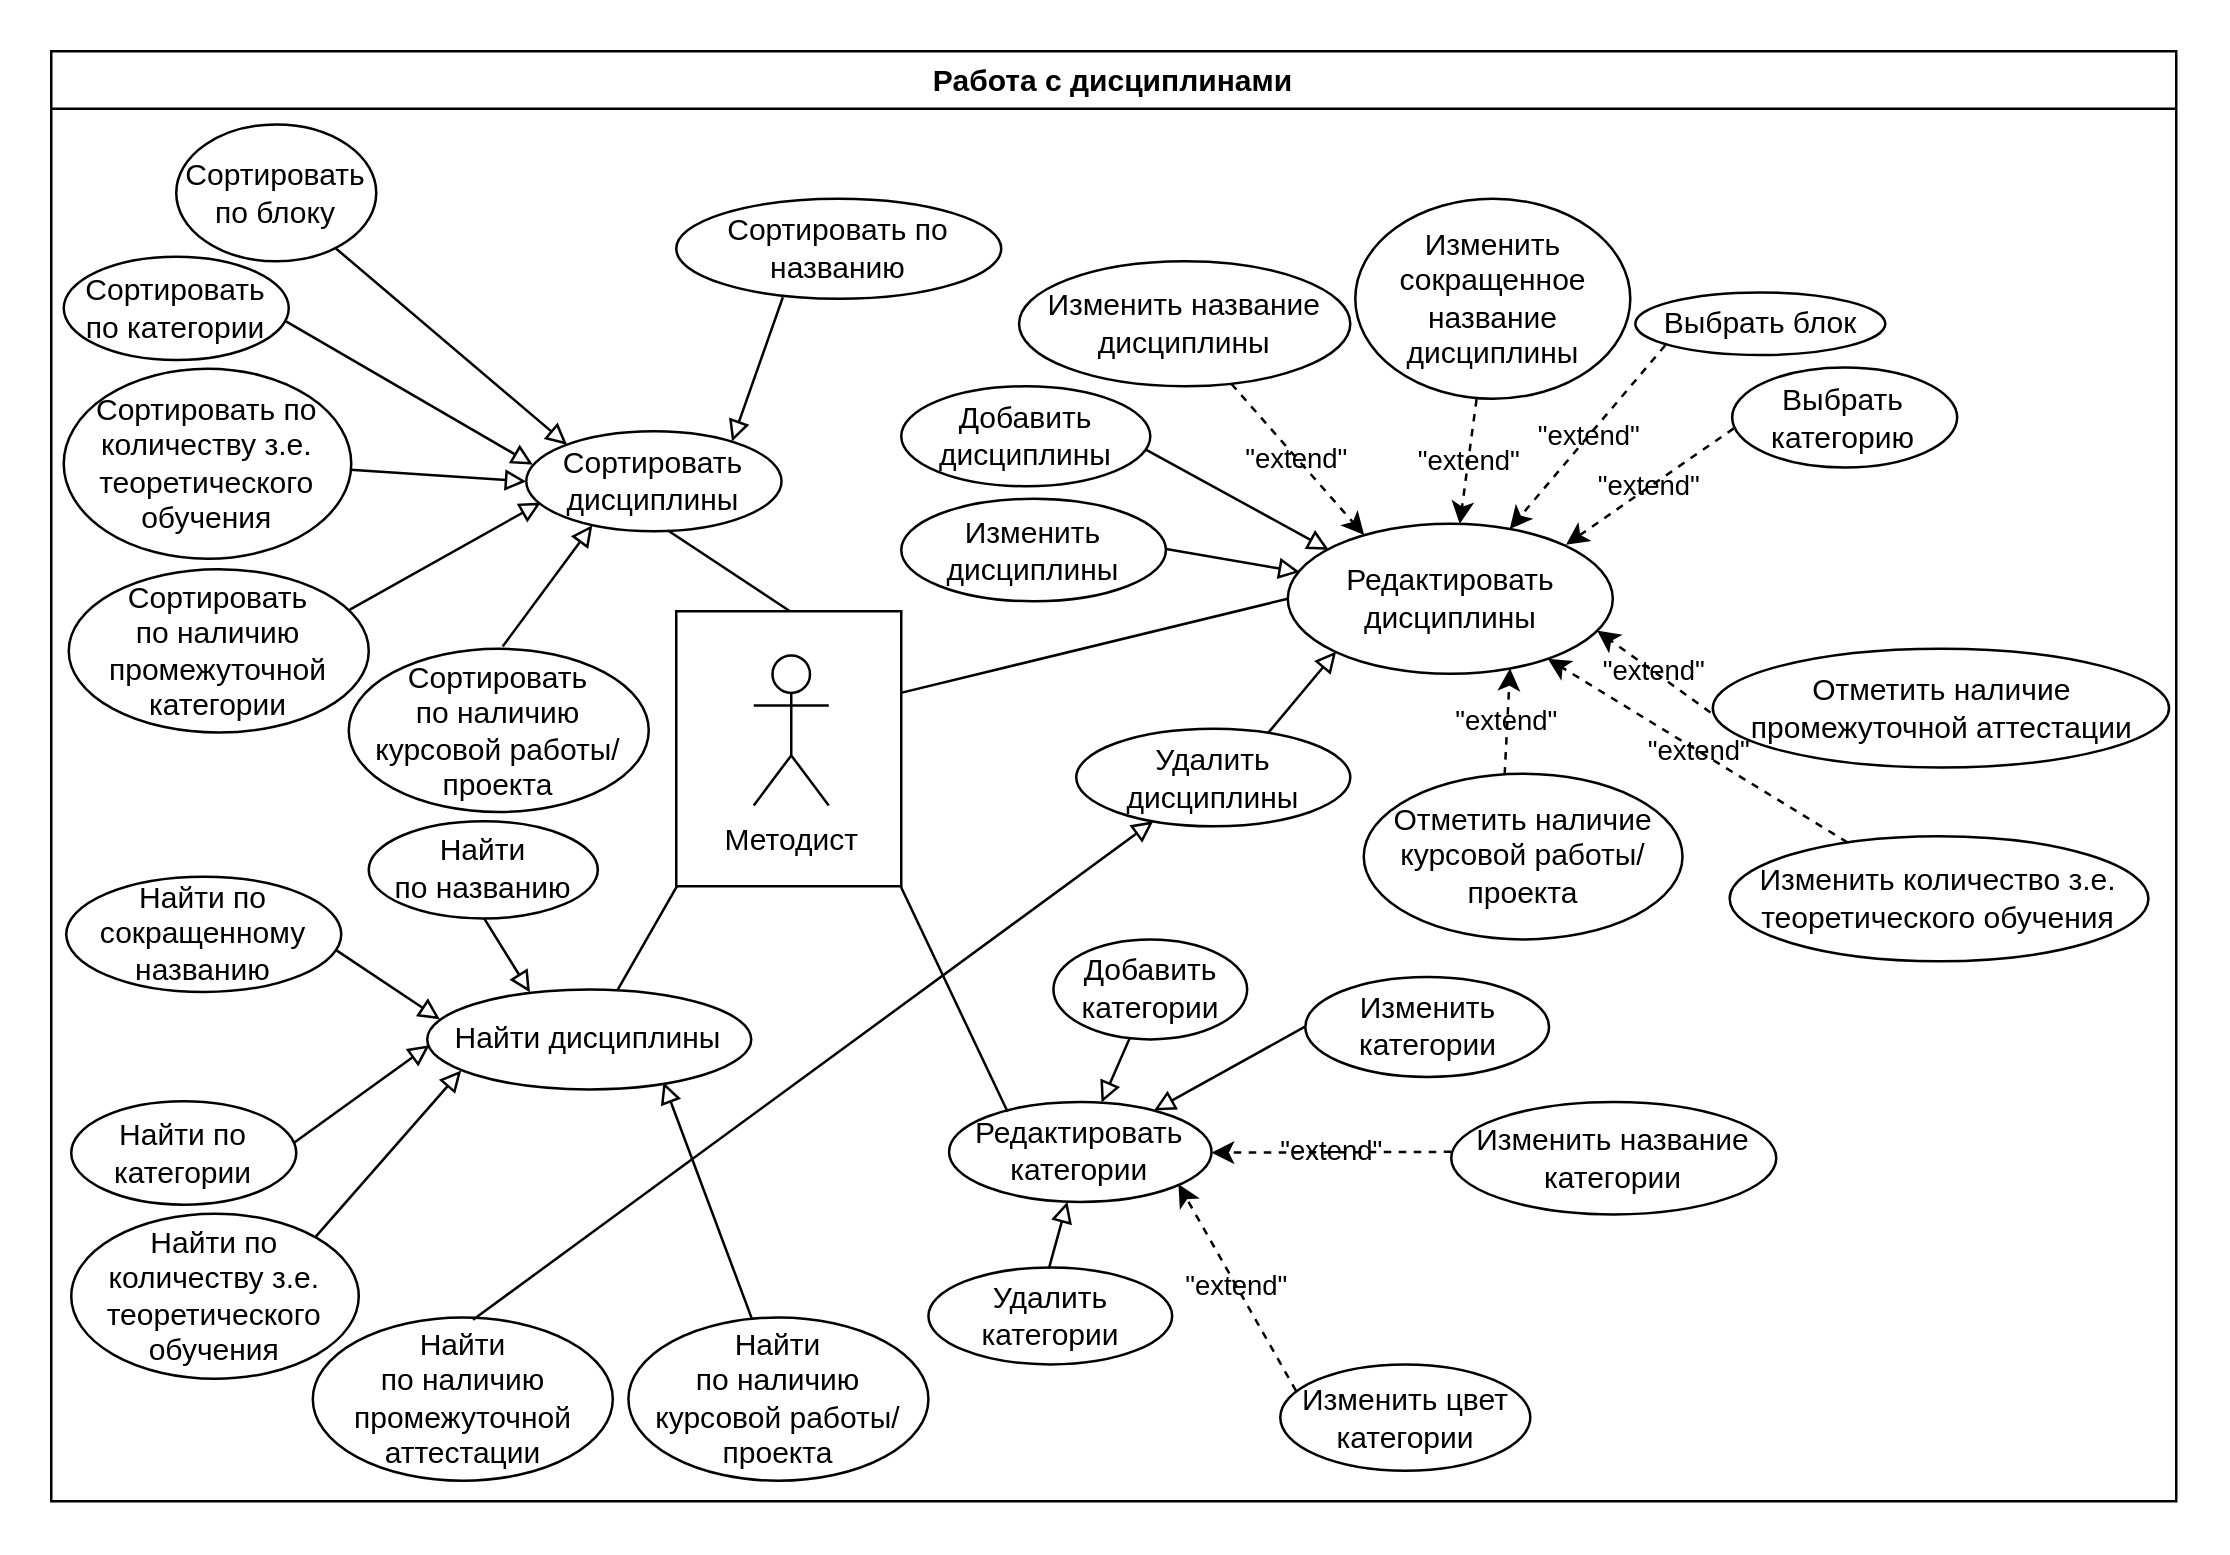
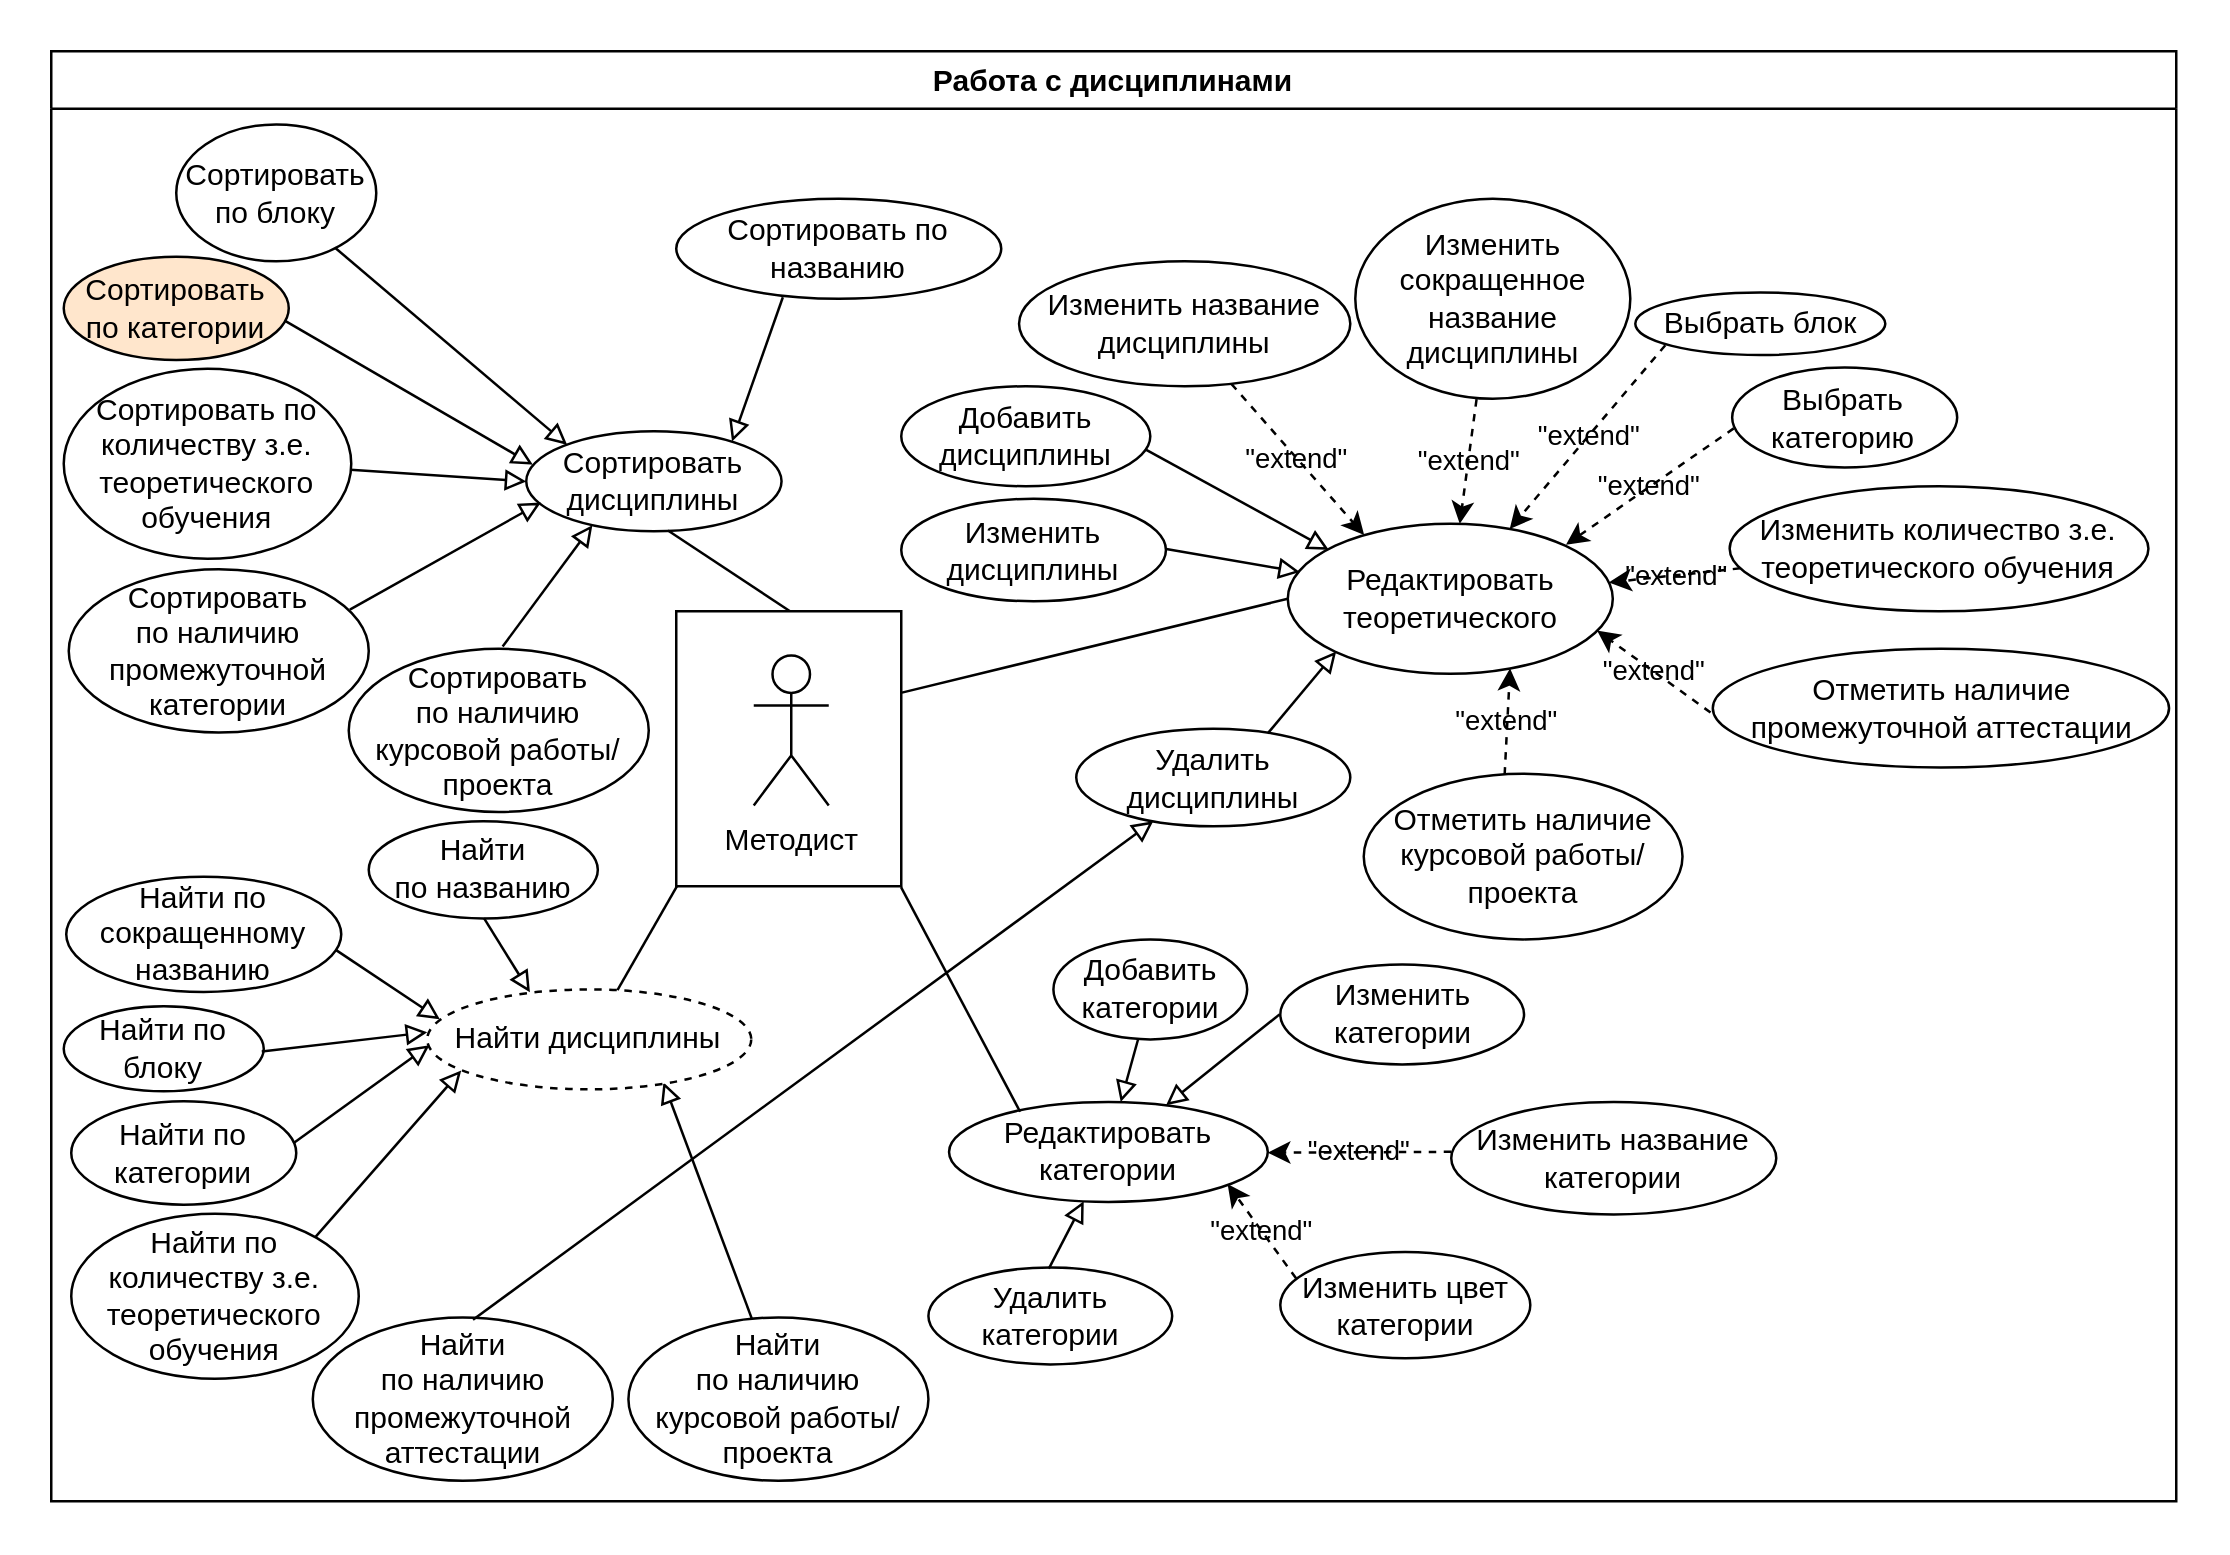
node "Сортировать по категории": fillcolor #ffffff -> #ffe6cc
node "Редактировать дисциплины": label "Редактировать дисциплины" -> "Редактировать теоретического"
node "Изменить количество з.е. теоретического обучения": moved (1939, 899) -> (1939, 549)
node "Изменить категории": moved (1427, 1027) -> (1402, 1014)
node "Найти дисциплины": style solid -> dashed
edge "Найти по блоку" -> "Найти дисциплины": added
node "Найти по блоку": added
node "Редактировать категории": size 263x100 -> 319x100
node "Изменить цвет категории": moved (1405, 1418) -> (1405, 1305)
